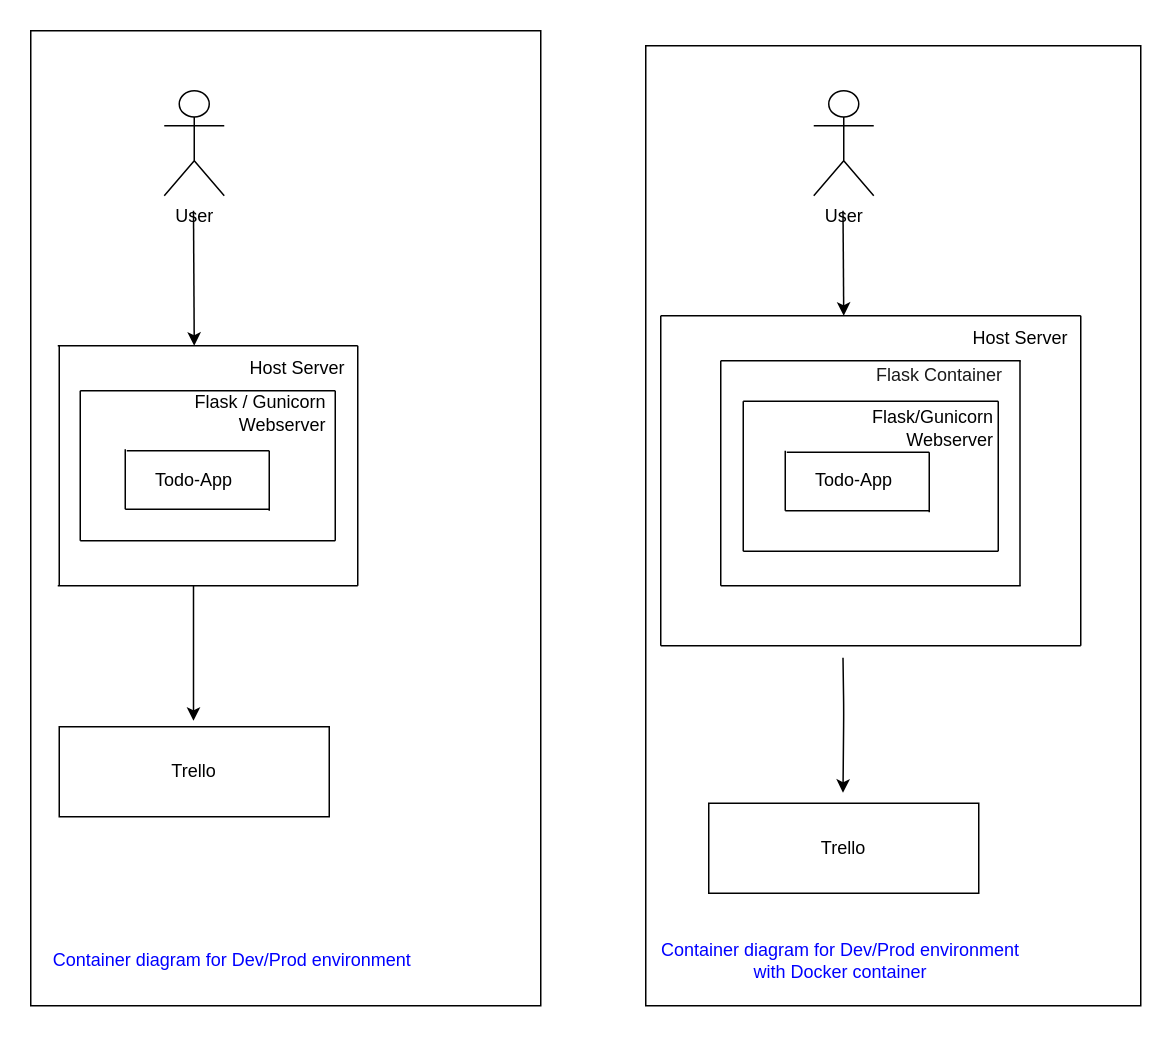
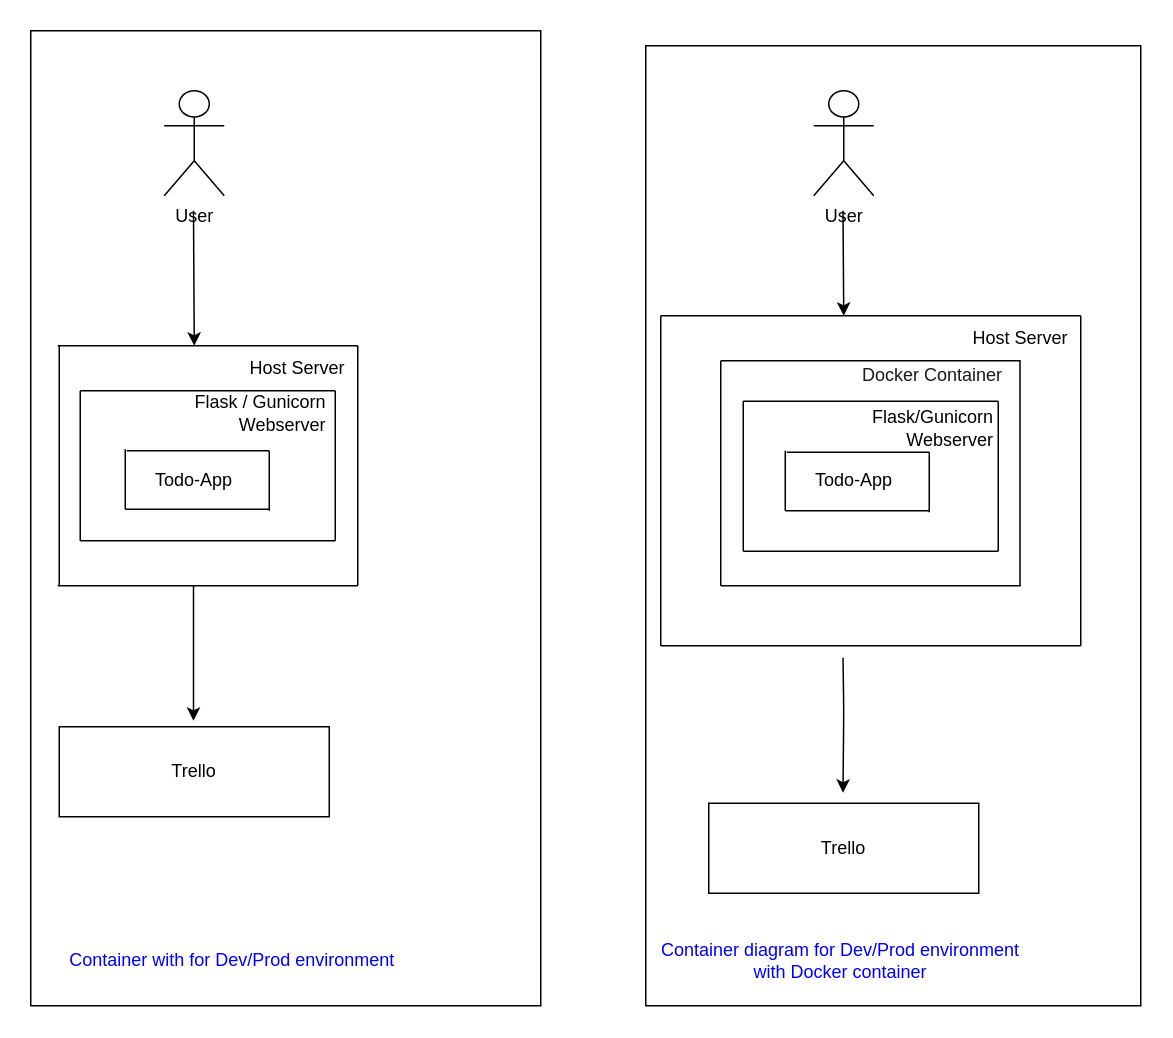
node "Flask Container": label "Flask Container" -> "Docker Container"
node "Container diagram for Dev/Prod environment": label "Container diagram for Dev/Prod environment" -> "Container with for Dev/Prod environment"
